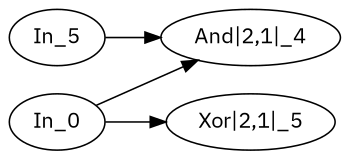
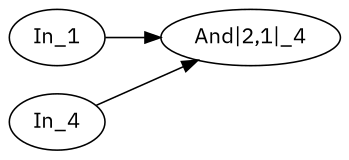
node "In_5": label "In_5" -> "In_1"
node "In_0": label "In_0" -> "In_4"
node "Xor|2,1|_5": removed
